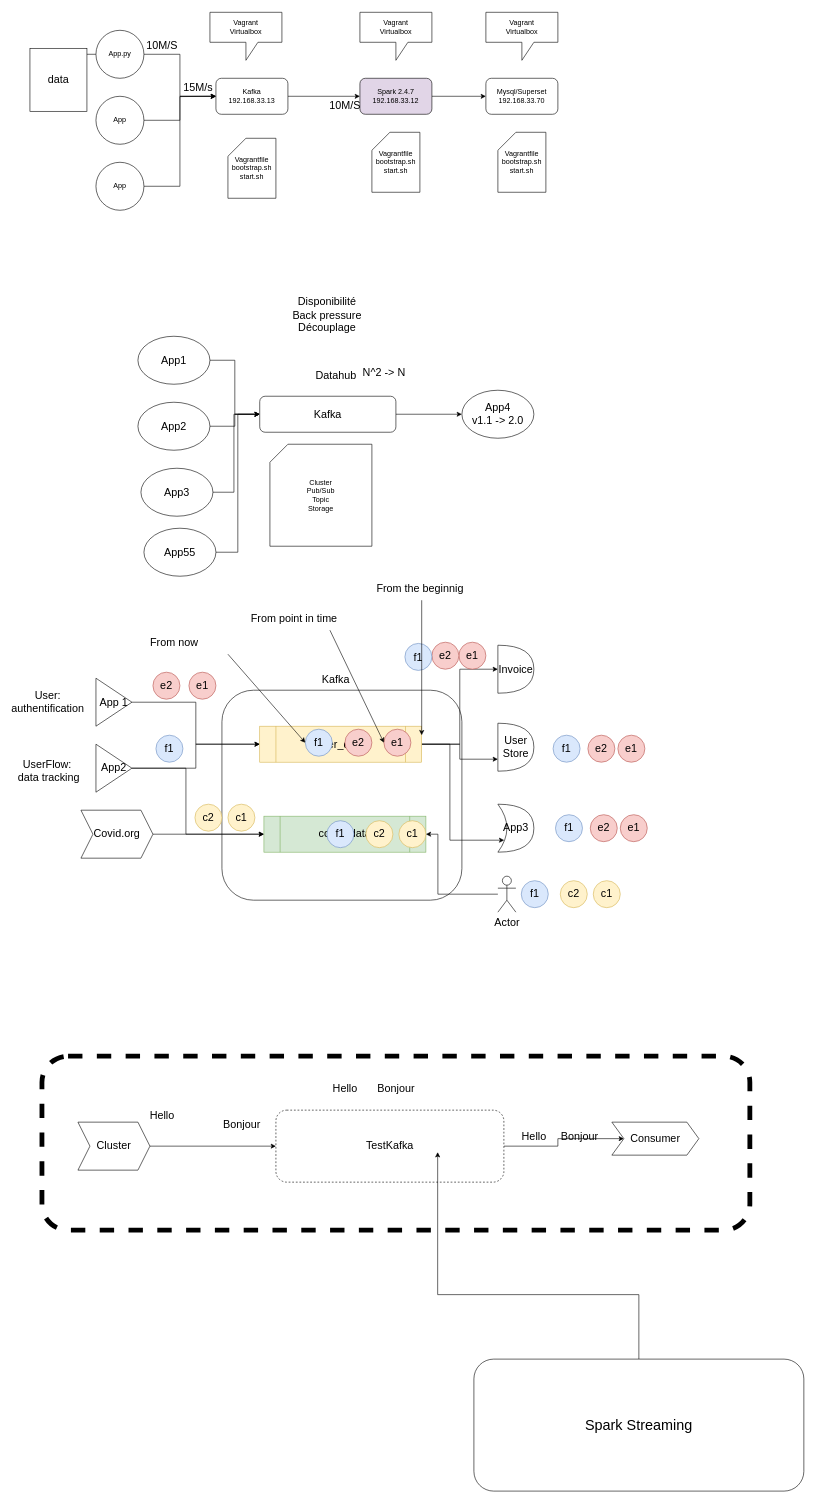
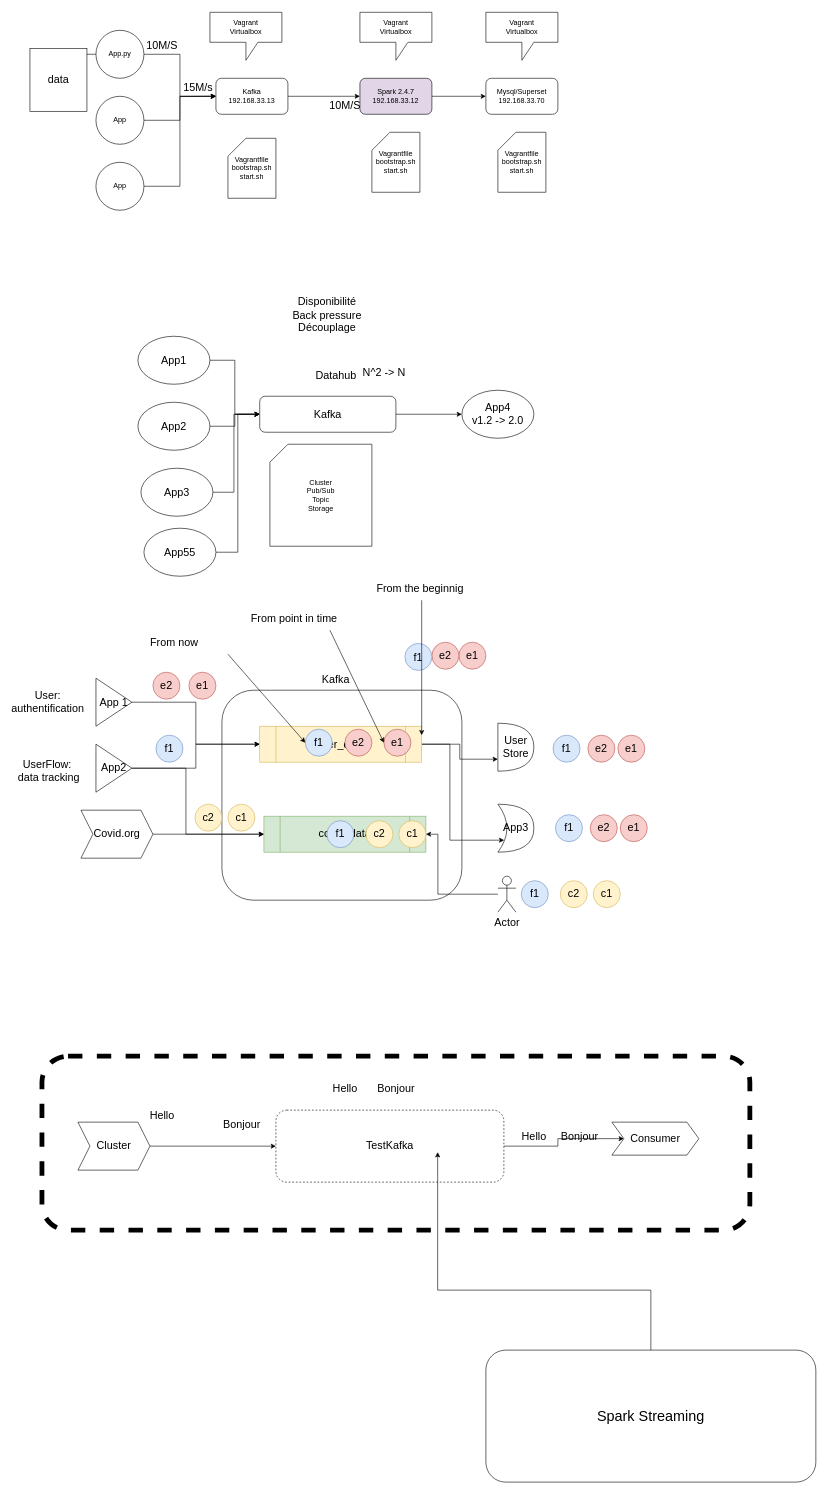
node "App4 v1.1 -> 2.0": label "App4 v1.1 -> 2.0" -> "App4 v1.2 -> 2.0"
edge "user_data" -> "Invoice": removed
node "Invoice": removed
node "Spark Streaming": moved (639, 1425) -> (651, 1416)
